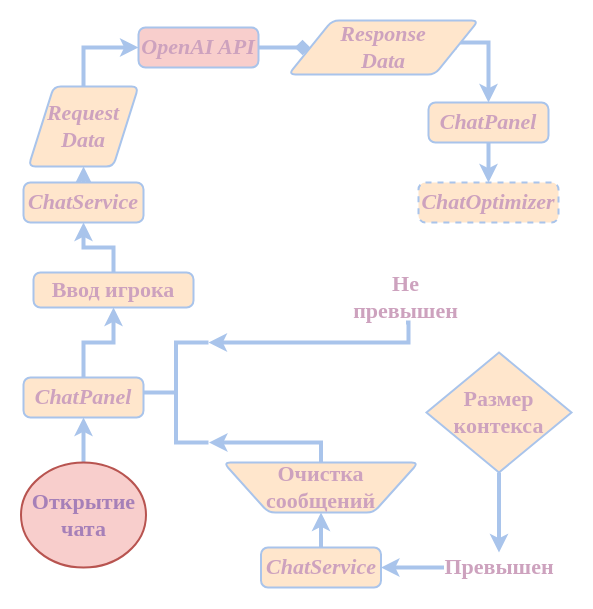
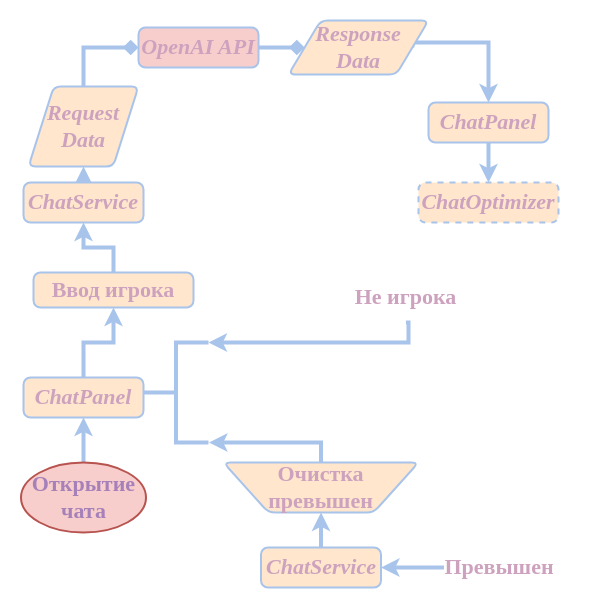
edge "Request Data" -> "OpenAI API": arrowhead classic -> diamond
node "Response Data": size 190x54 -> 140x54
node "Не превышен": label "Не превышен" -> "Не игрока"
node "Размер контекса": removed
node "Очистка сообщений": label "Очистка сообщений" -> "Очистка превышен"
edge "Размер контекса" -> "Превышен": removed
node "Открытие чата": size 125x105 -> 125x70
